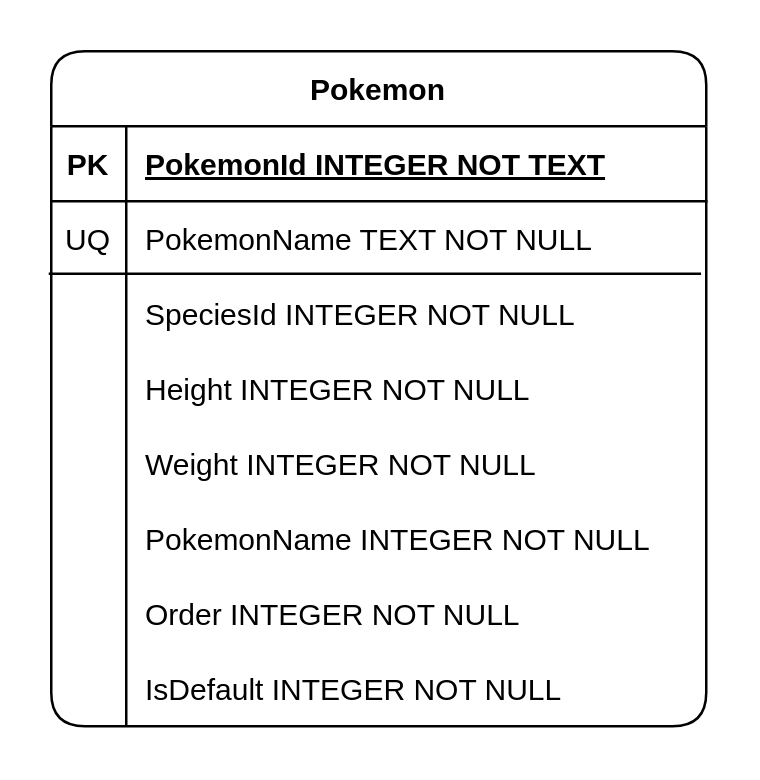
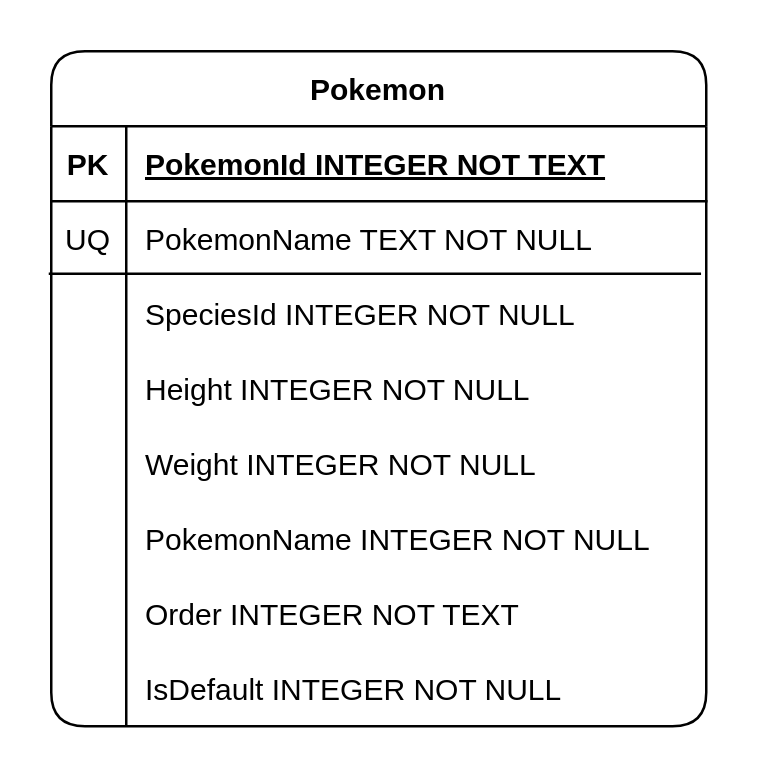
node "Order INTEGER NOT NULL": label "Order INTEGER NOT NULL" -> "Order INTEGER NOT TEXT"
